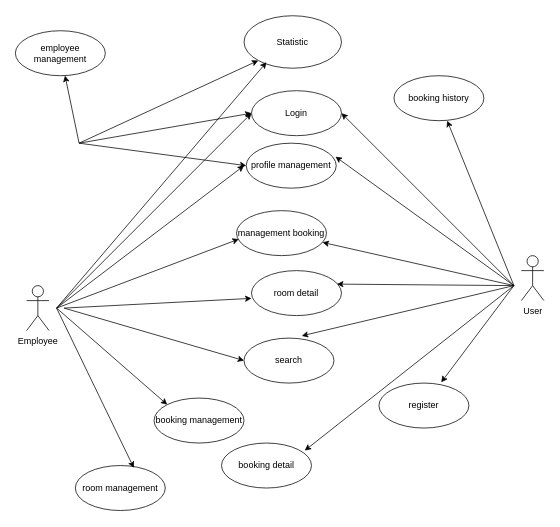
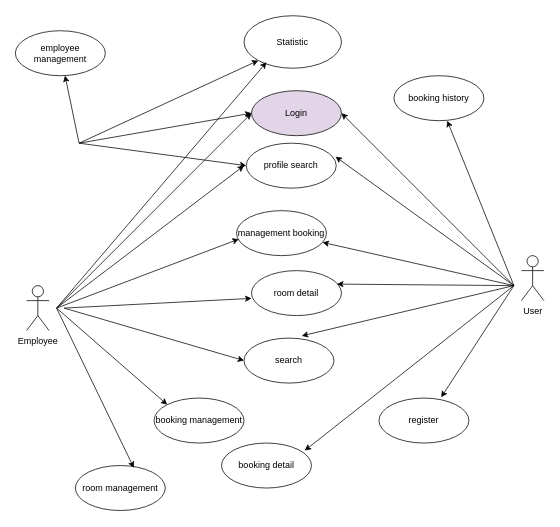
node "Login": fillcolor #ffffff -> #e1d5e7
node "profile management": label "profile management" -> "profile search"
node "register": moved (424, 405) -> (424, 420)
